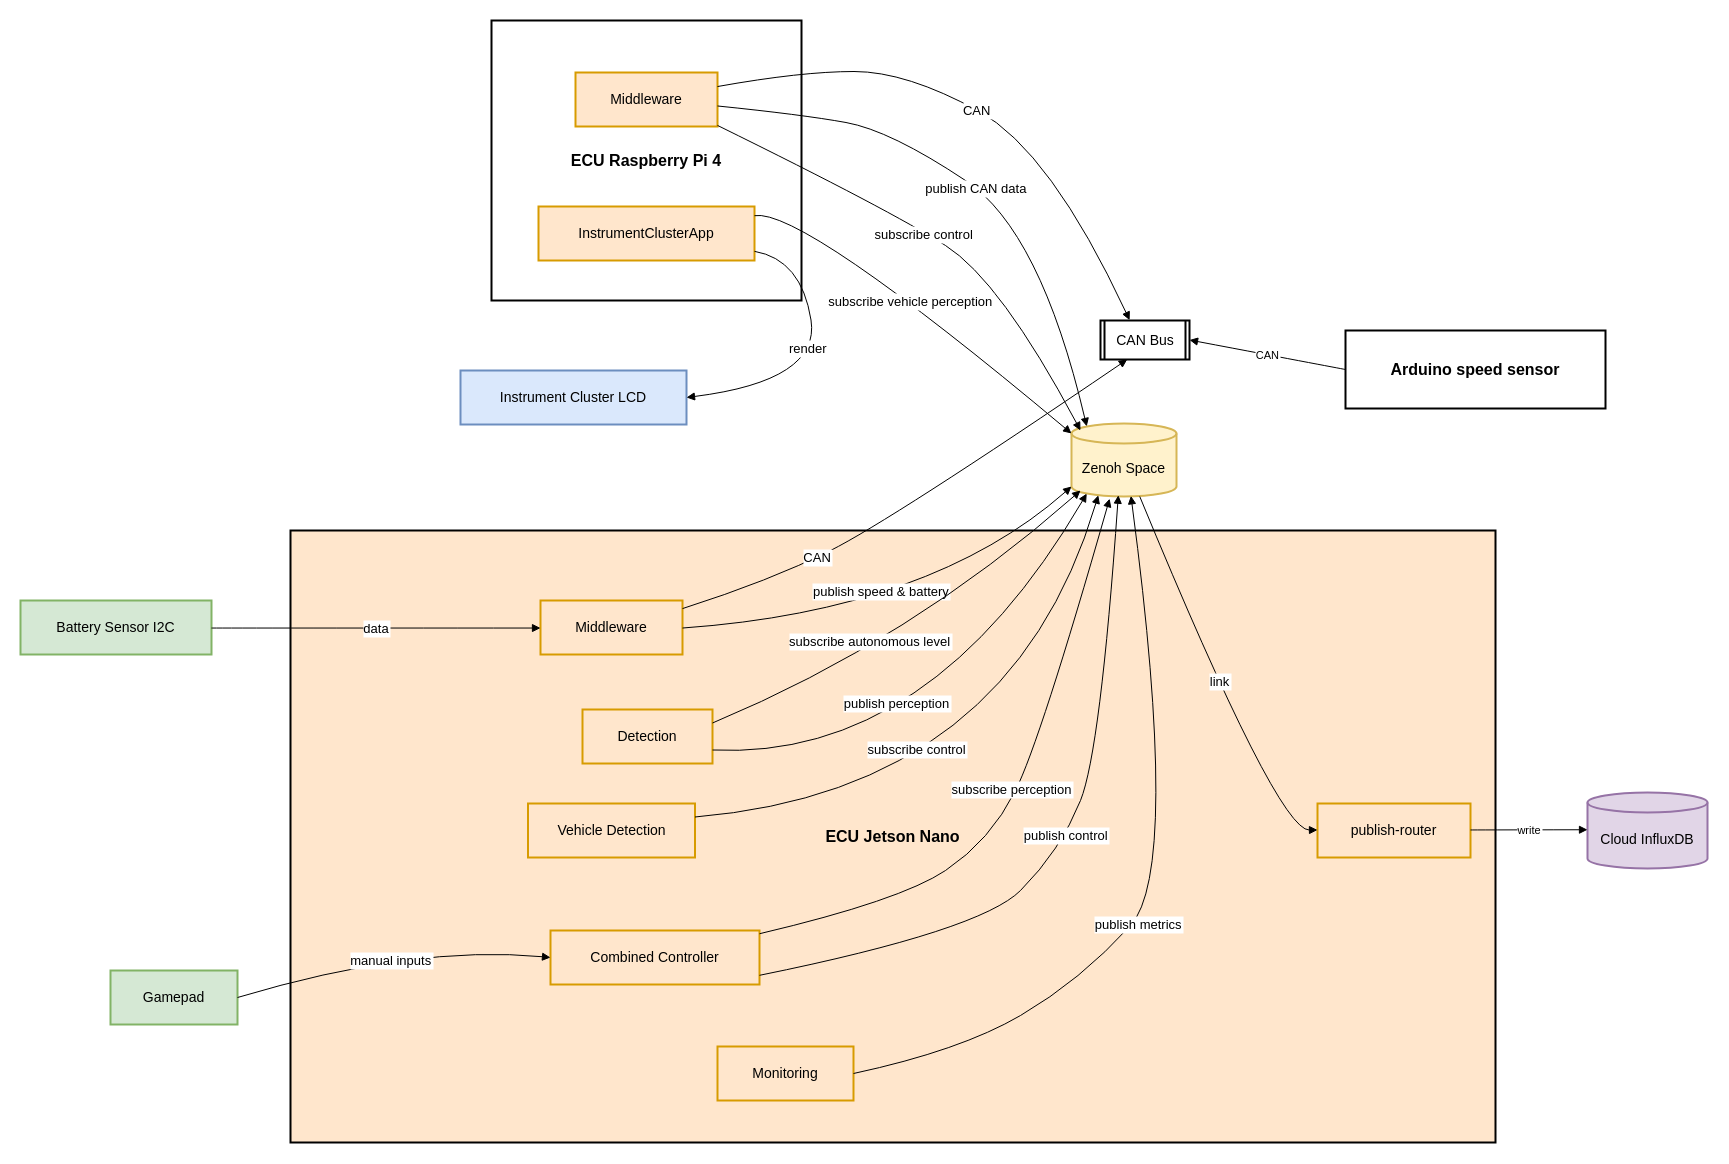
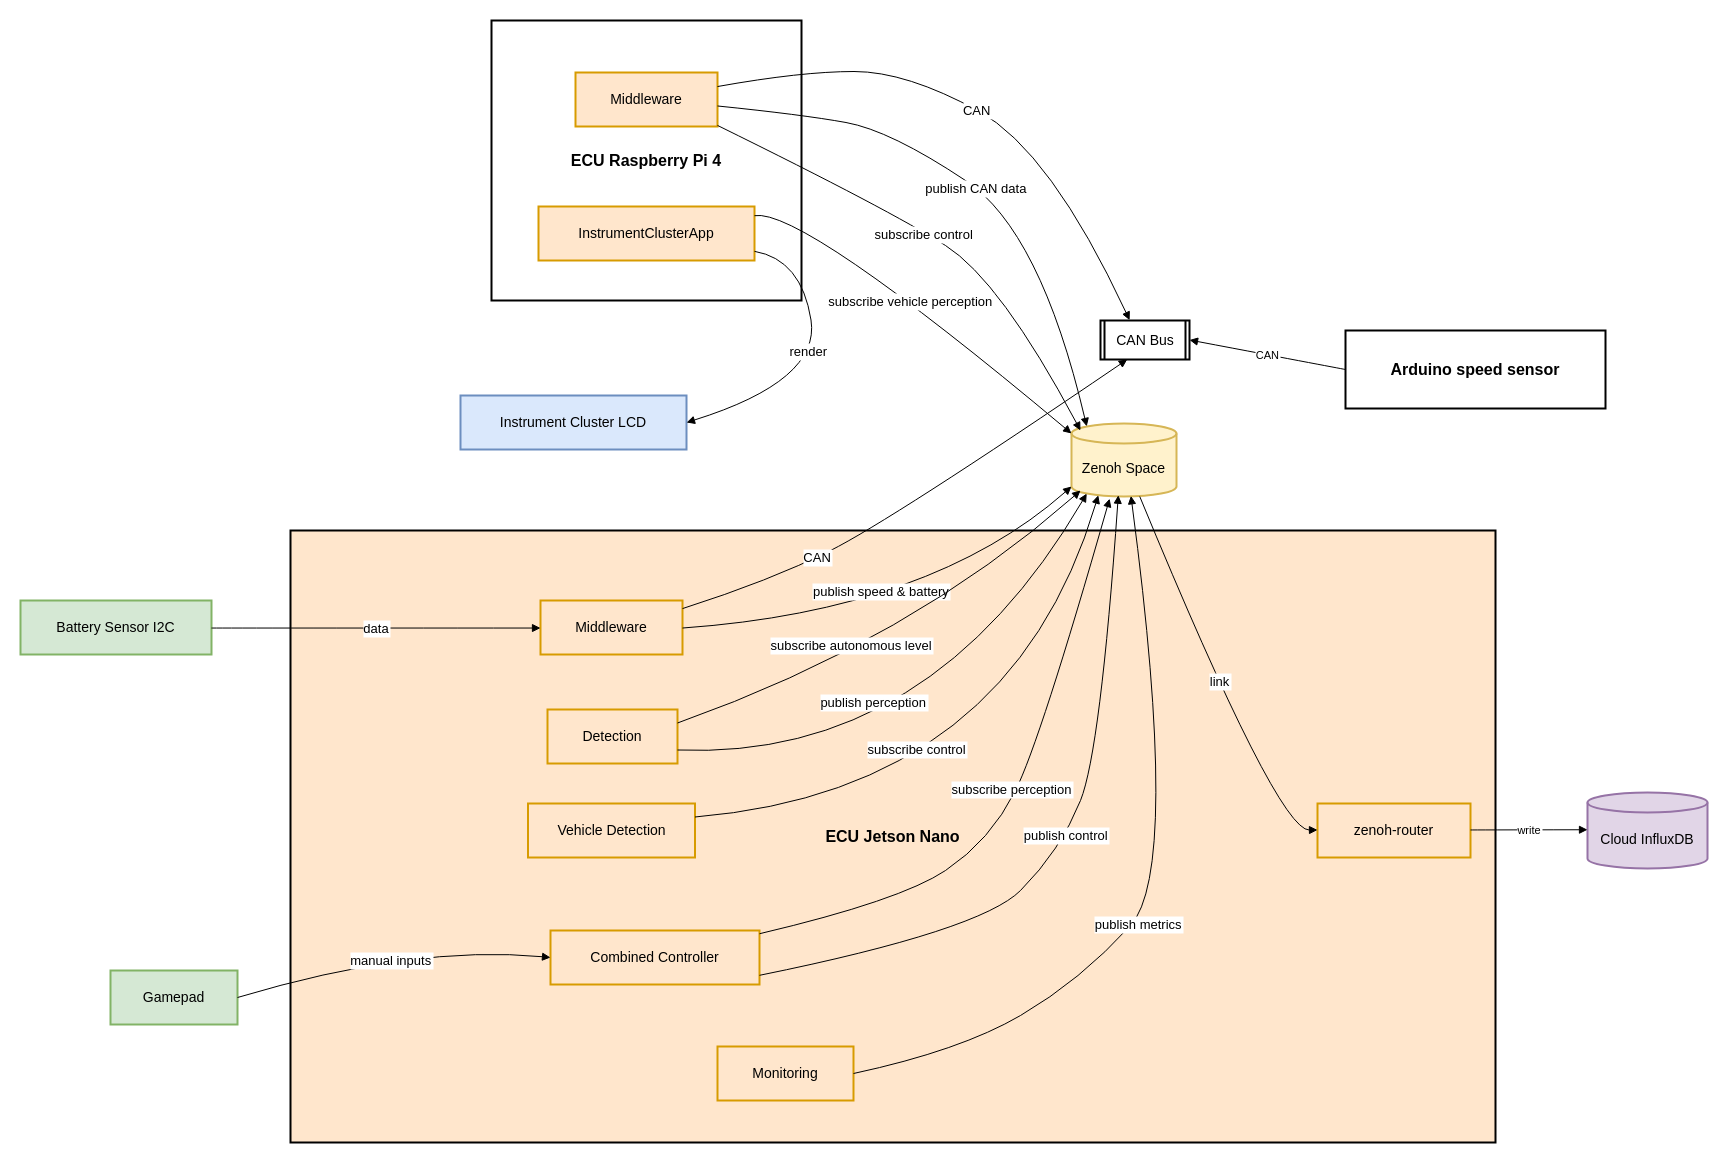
node "Instrument Cluster LCD": moved (574, 398) -> (574, 423)
node "Detection": moved (648, 737) -> (613, 737)
node "publish-router": label "publish-router" -> "zenoh-router"
